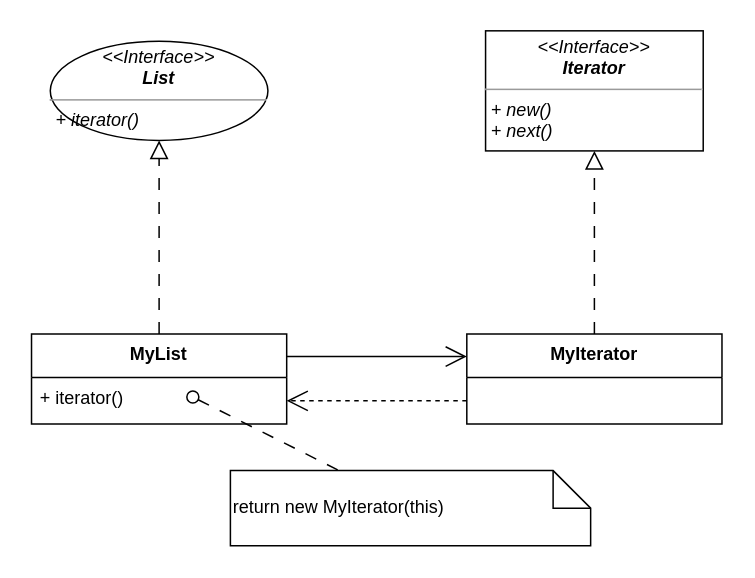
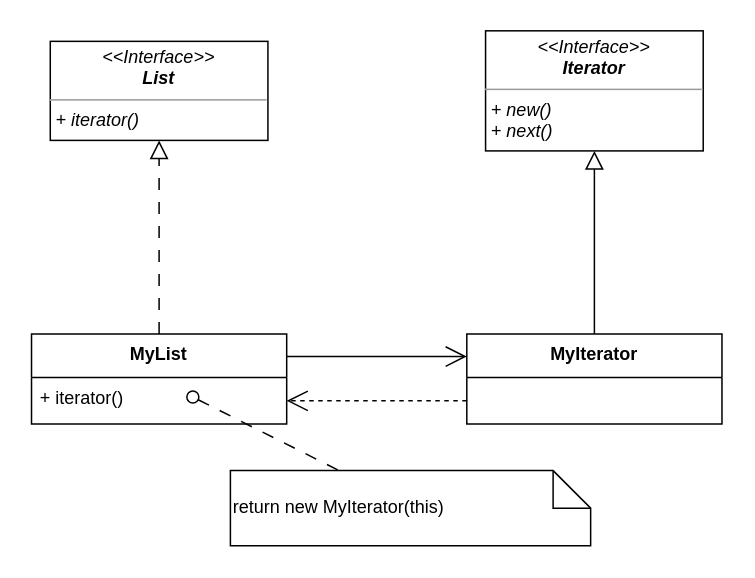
node "<<Interface>> List + iterator()": shape ellipse -> rectangle
edge "MyIterator" -> "<<Interface>> Iterator + new() + next()": style dashed -> solid
